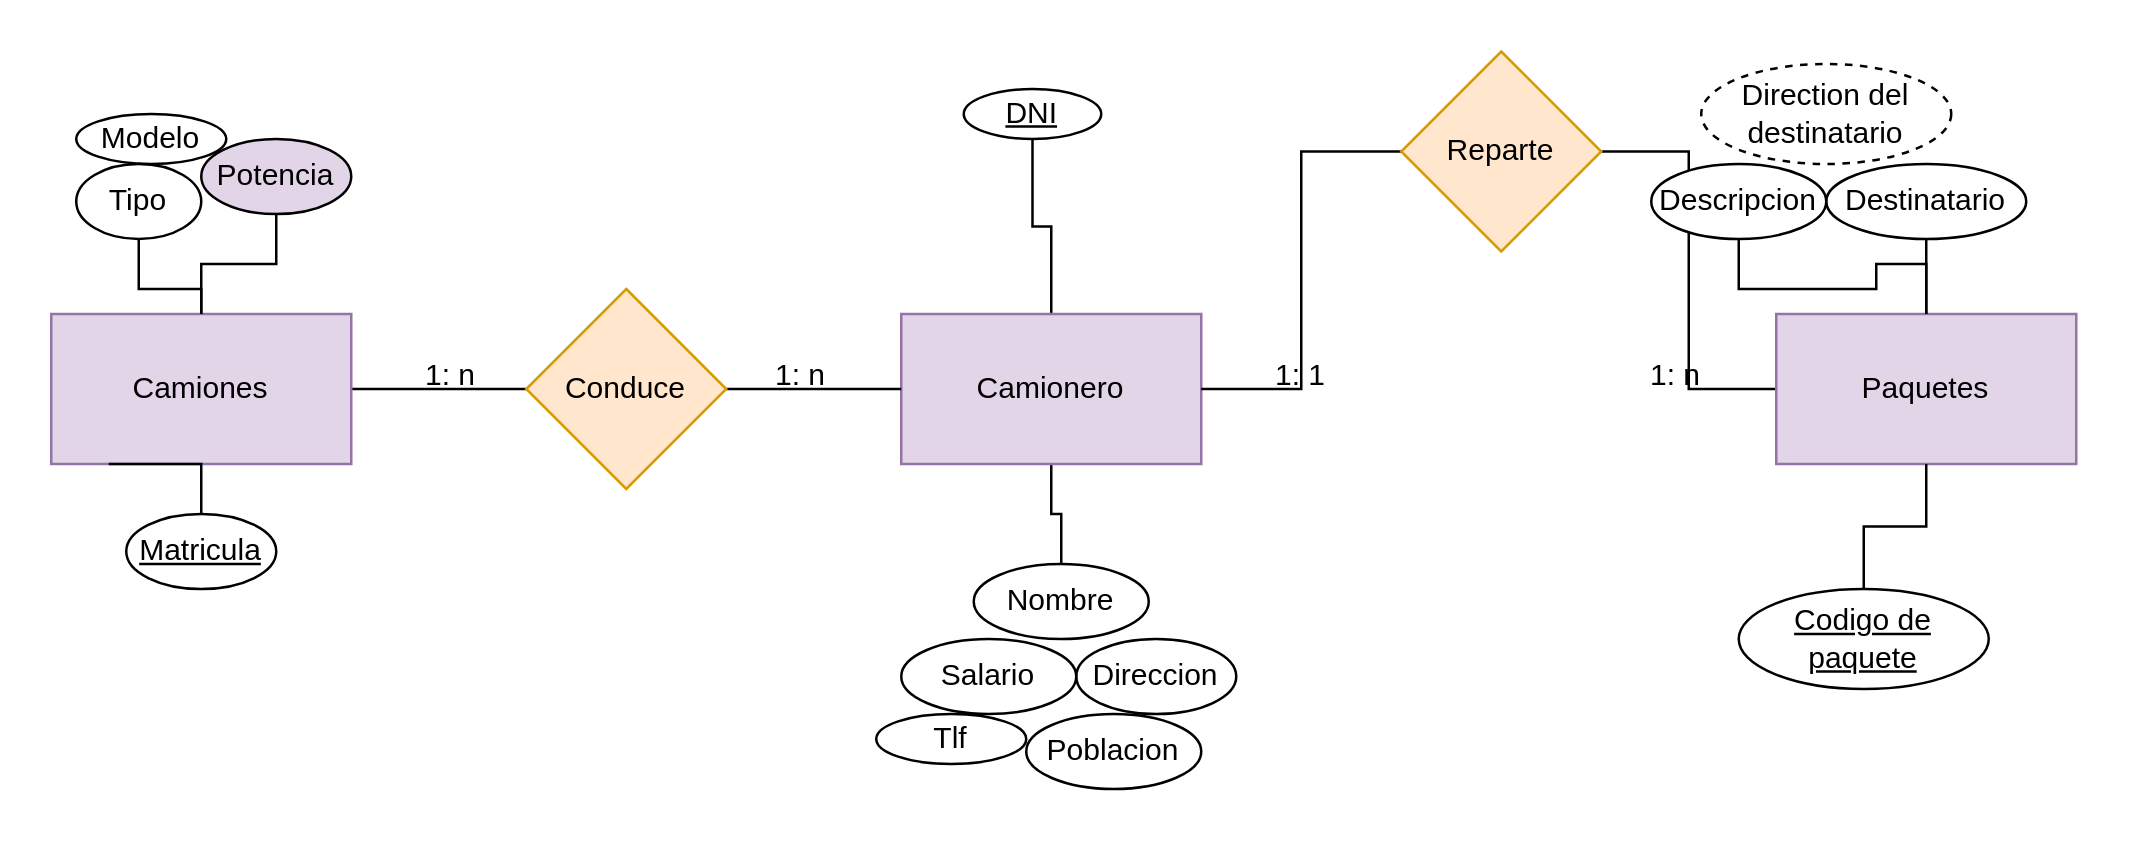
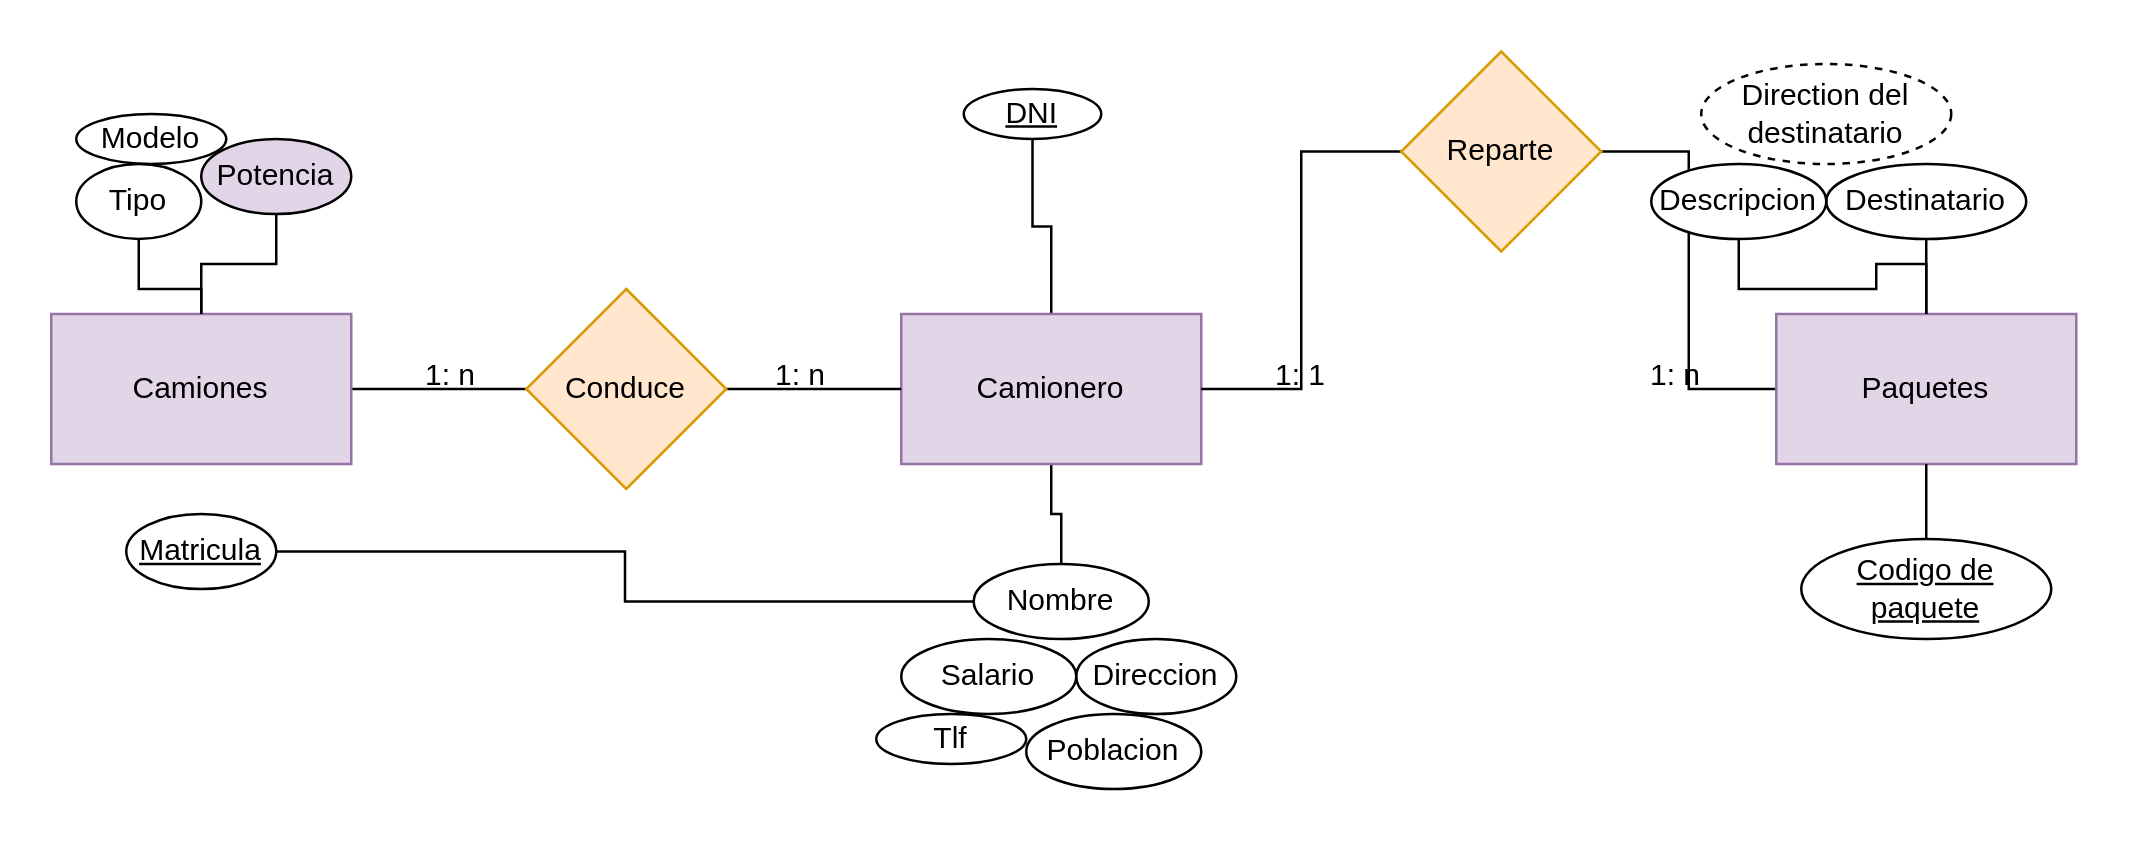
edge "Camiones" -- "Matricula": now "Nombre" -- "Matricula"
node "Codigo de paquete": moved (1864, 639) -> (1926, 589)
